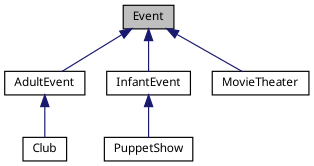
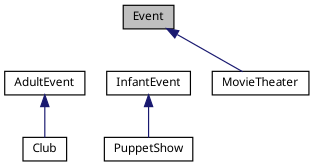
edge "AdultEvent" -> "Event": removed
edge "InfantEvent" -> "Event": removed
